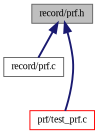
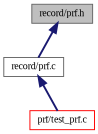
edge "prf/test_prf.c" -> "record/prf.h": now "prf/test_prf.c" -> "record/prf.c"
